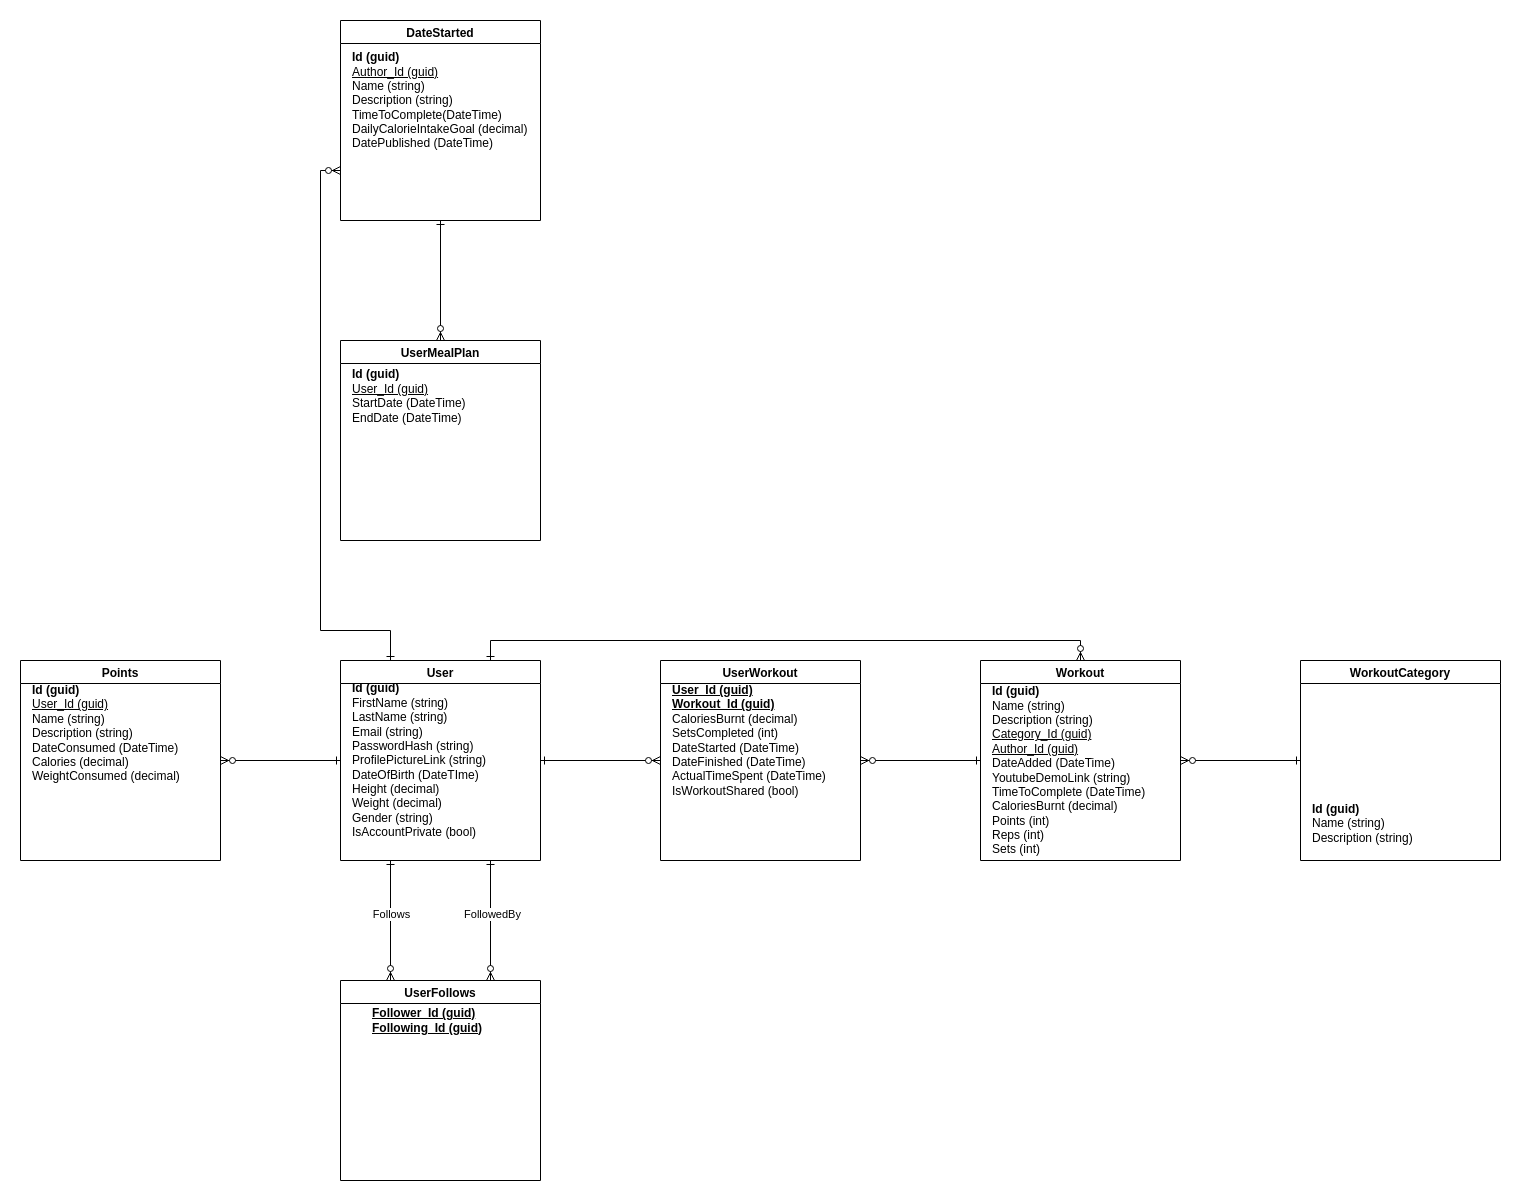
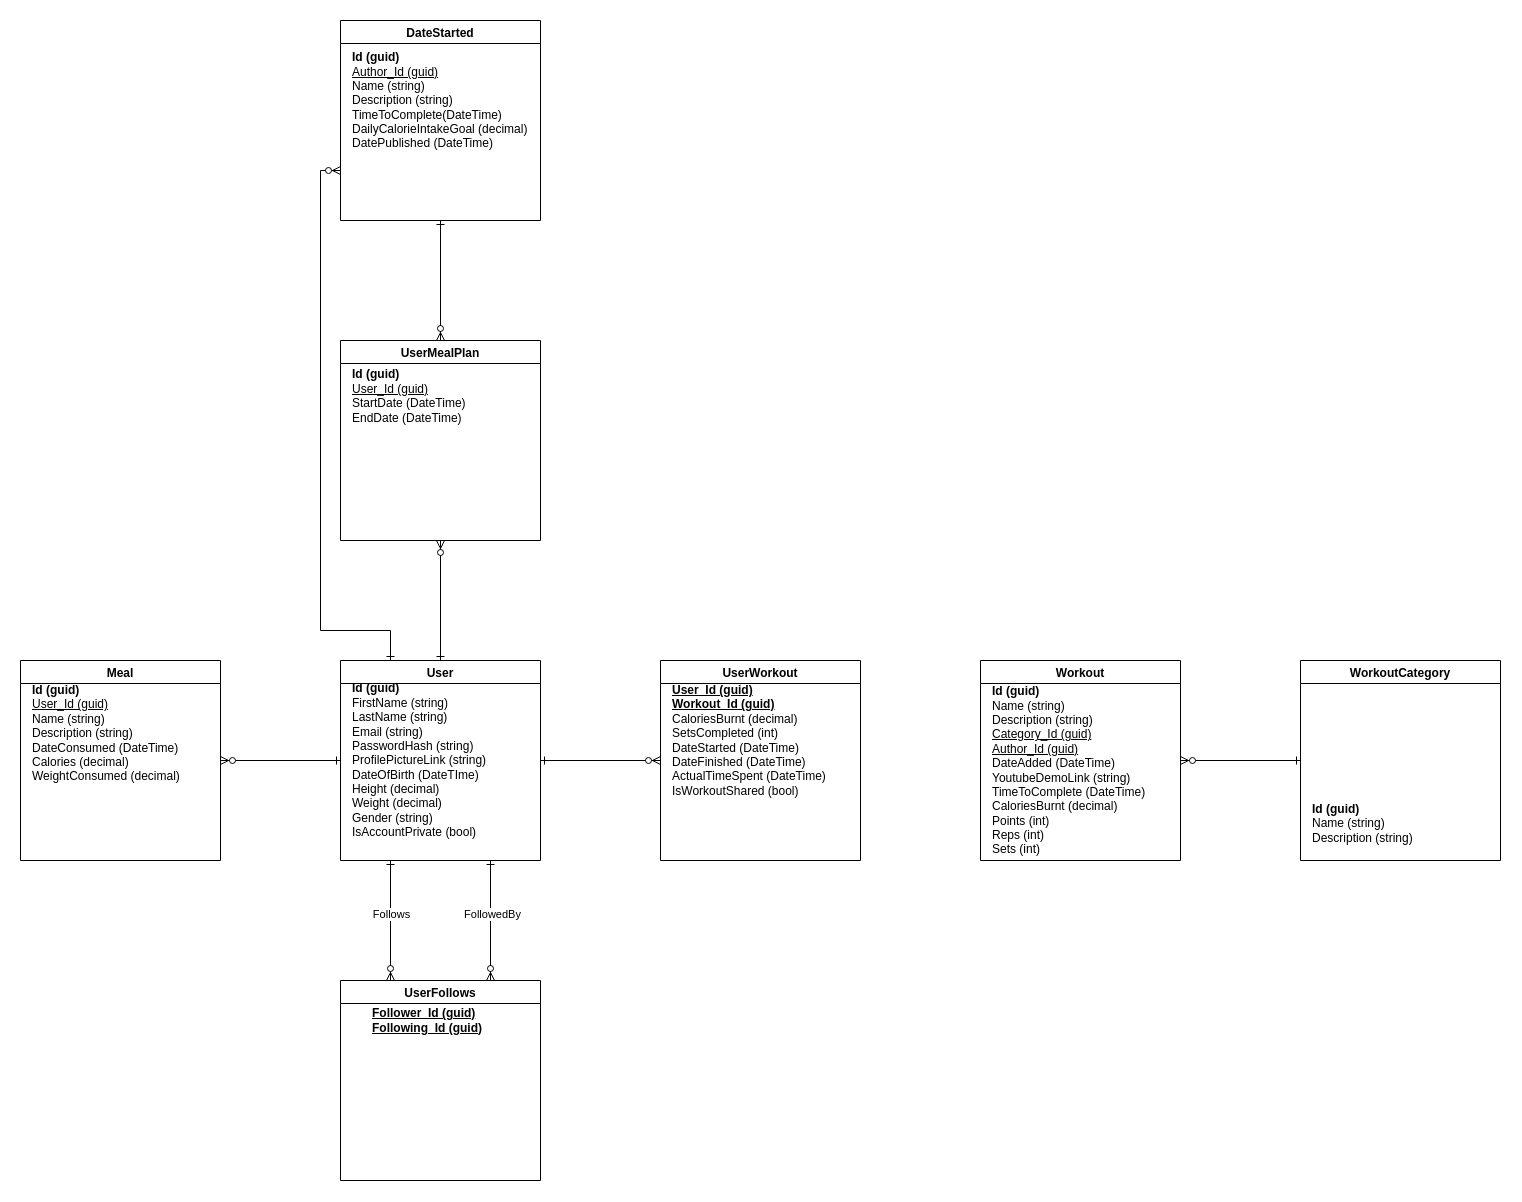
edge "UserMealPlan" -- "User": added
edge "User" -- "Workout": removed
node "Points": label "Points" -> "Meal"
edge "UserWorkout" -- "Workout": removed
